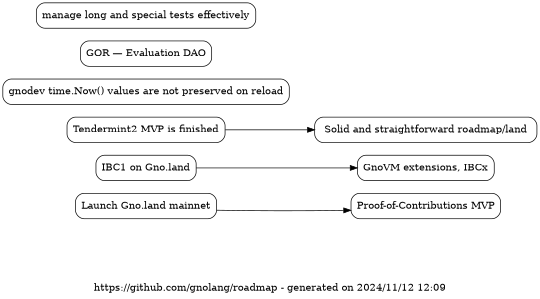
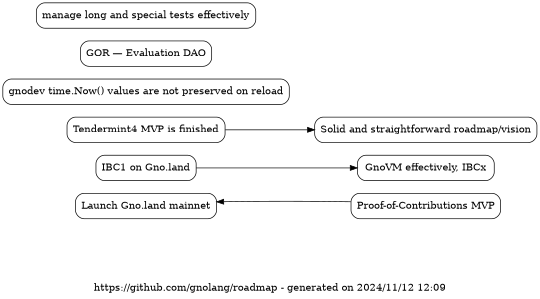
node "Tendermint2 MVP is finished": label "Tendermint2 MVP is finished" -> "Tendermint4 MVP is finished"
node "Solid and straightforward roadmap/land": label "Solid and straightforward roadmap/land" -> "Solid and straightforward roadmap/vision"
node "GnoVM extensions, IBCx": label "GnoVM extensions, IBCx" -> "GnoVM effectively, IBCx"
edge "Launch Gno.land mainnet" -> "Proof-of-Contributions MVP": reversed
